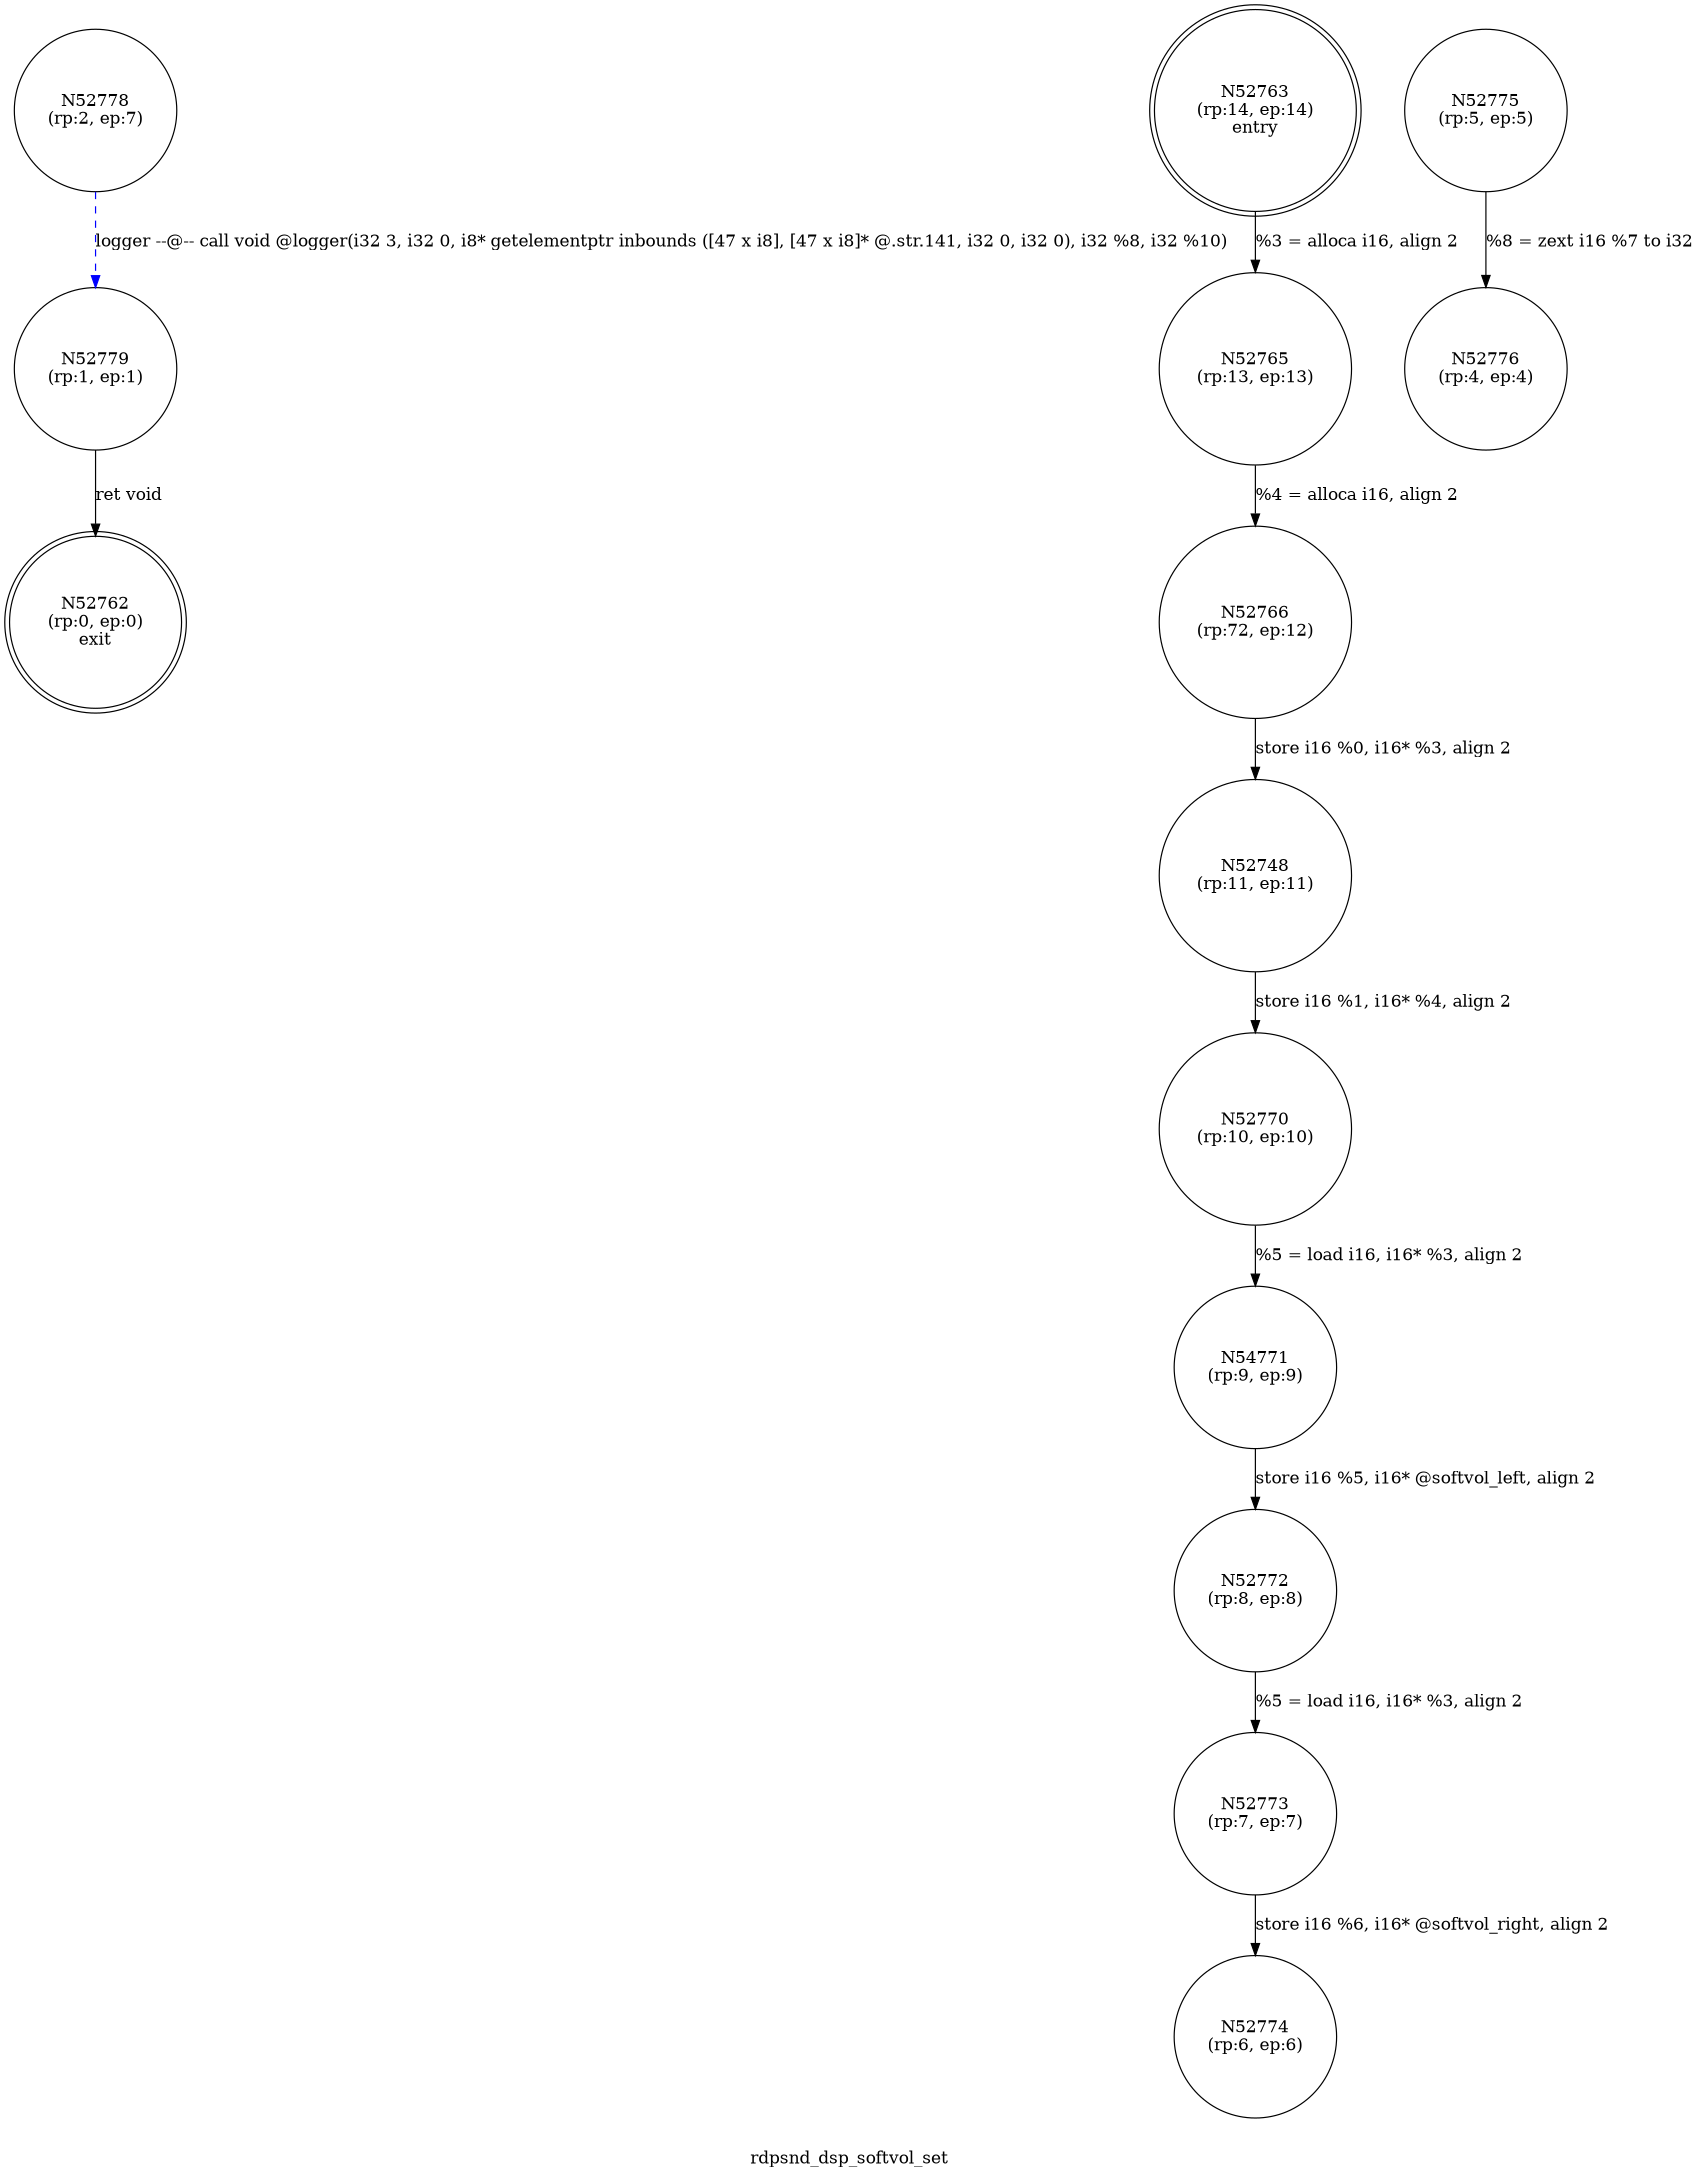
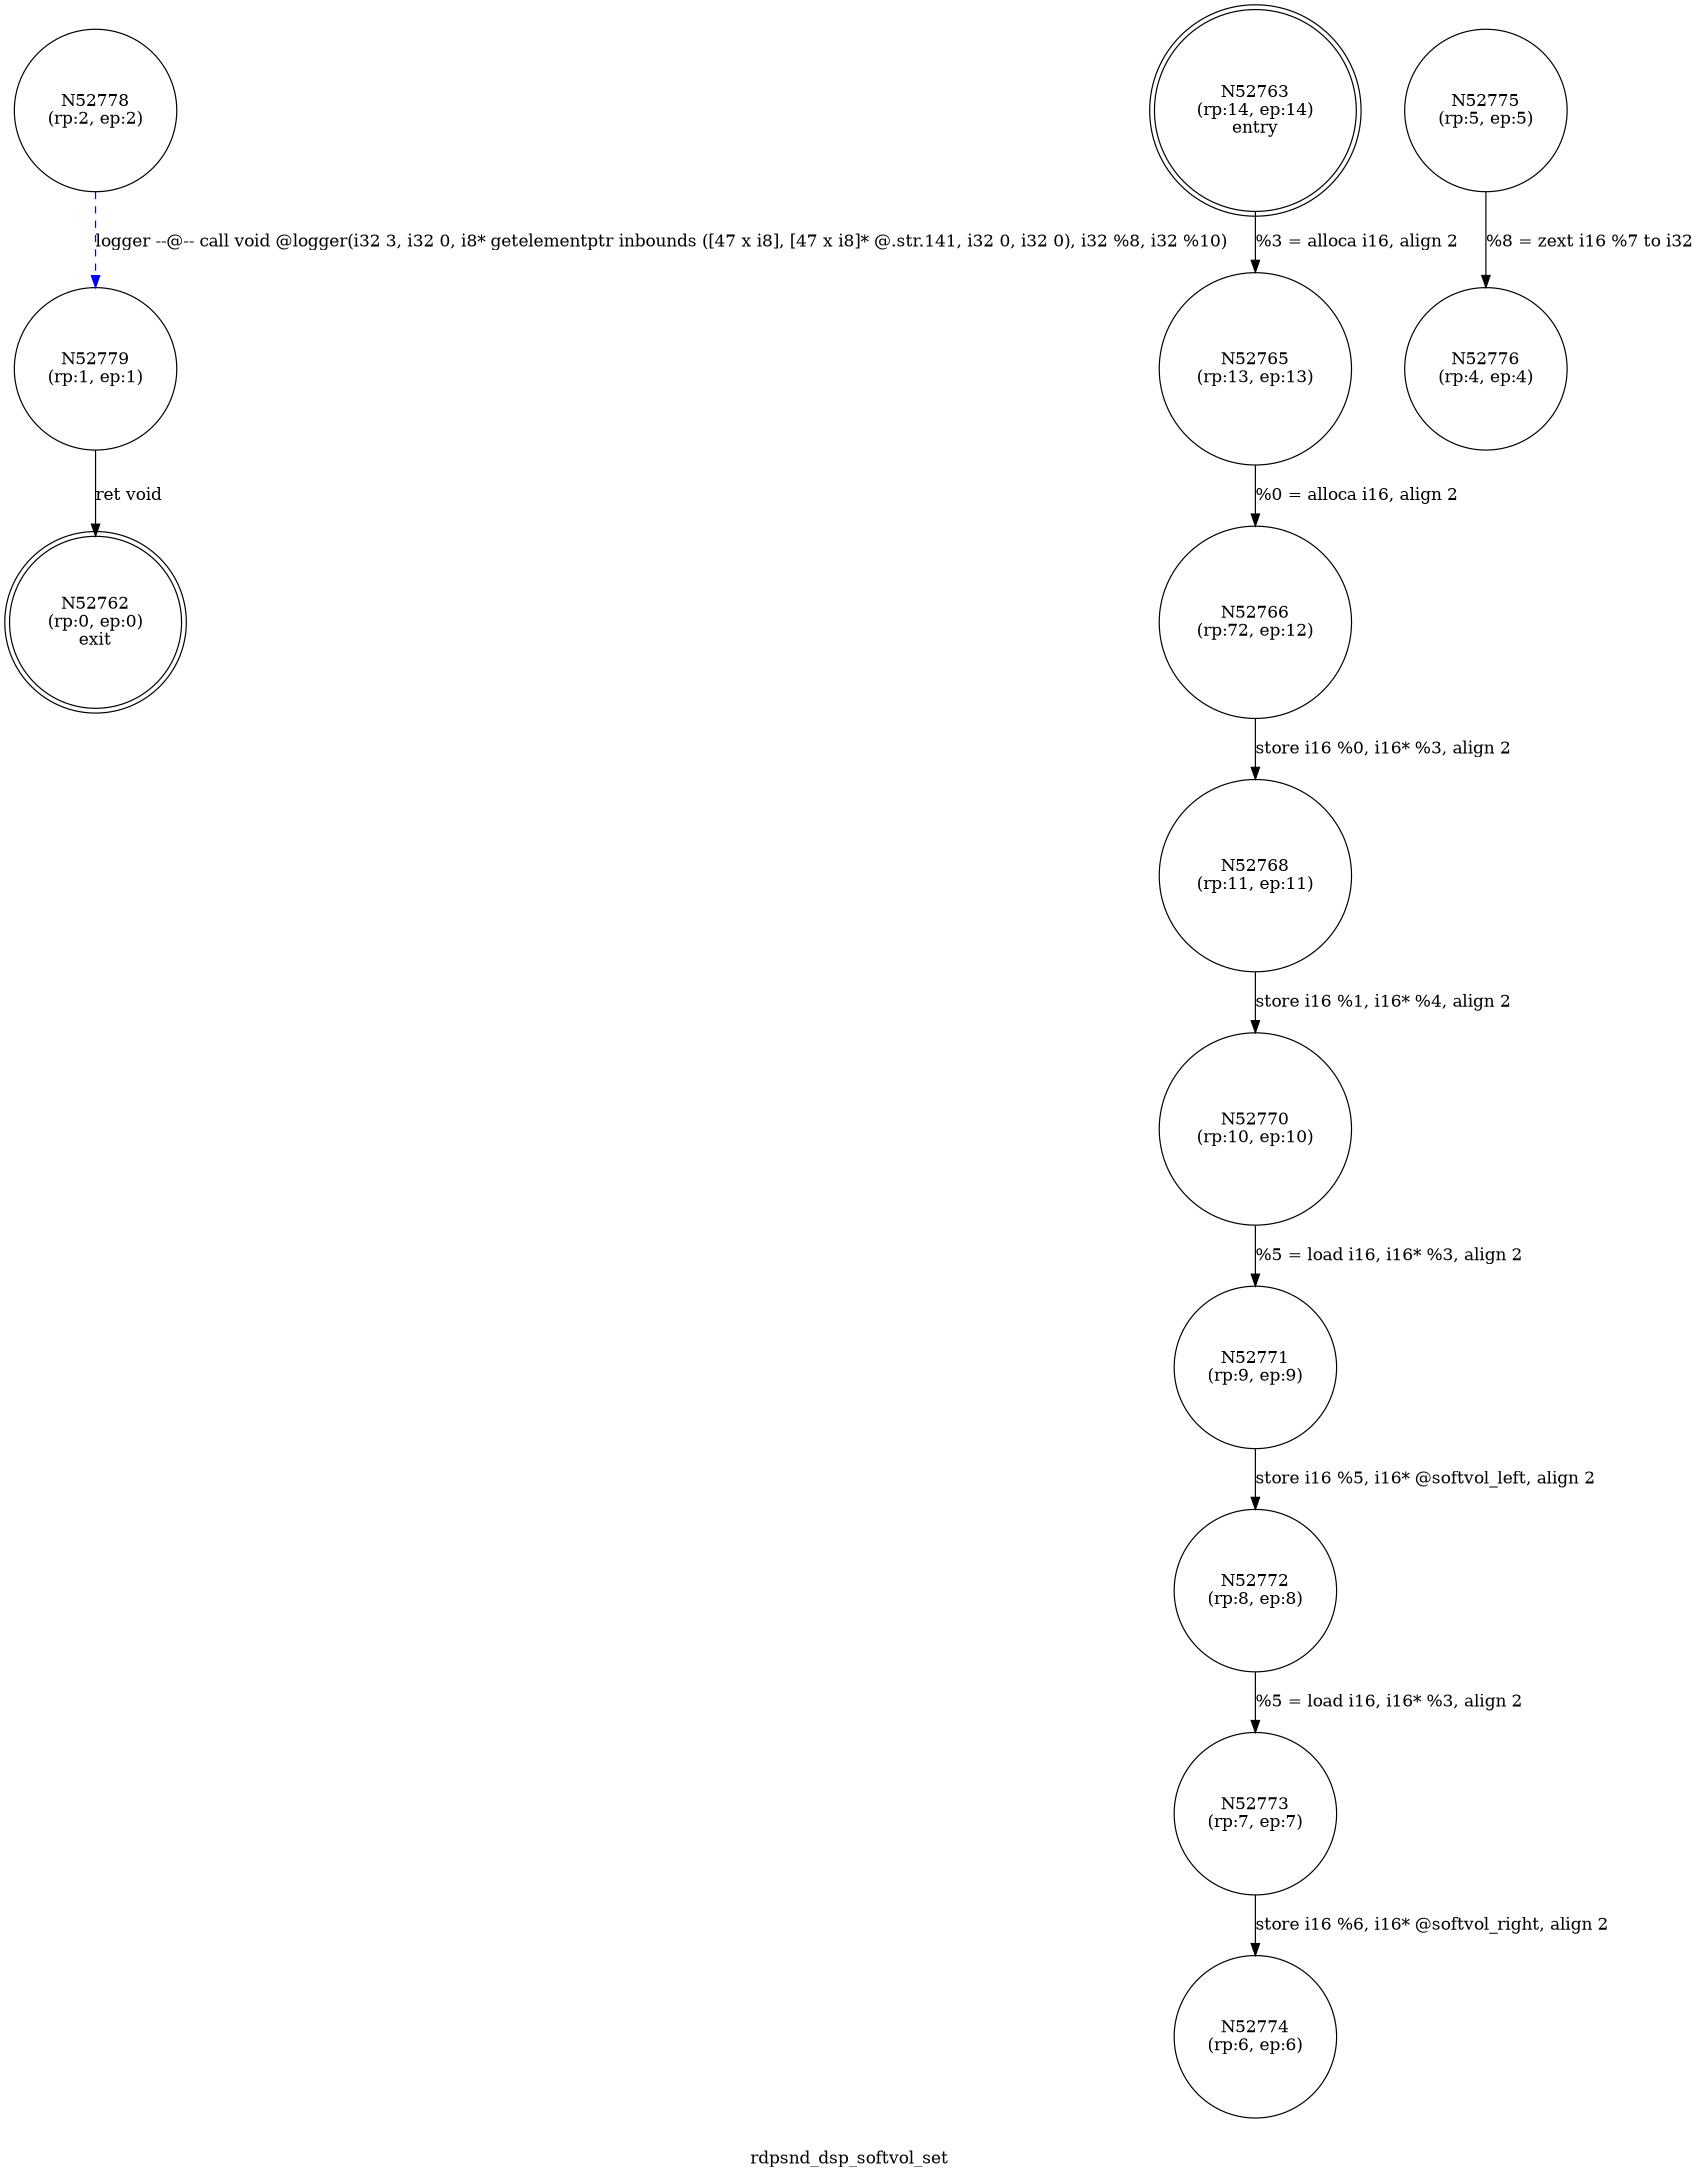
node "N52778 (rp:2, ep:7)": label "N52778 (rp:2, ep:7)" -> "N52778 (rp:2, ep:2)"
edge "N52765 (rp:13, ep:13)" -> "N52766 (rp:72, ep:12)": label "%4 = alloca i16, align 2" -> "%0 = alloca i16, align 2"
node "N52748 (rp:11, ep:11)": label "N52748 (rp:11, ep:11)" -> "N52768 (rp:11, ep:11)"
node "N54771 (rp:9, ep:9)": label "N54771 (rp:9, ep:9)" -> "N52771 (rp:9, ep:9)"
